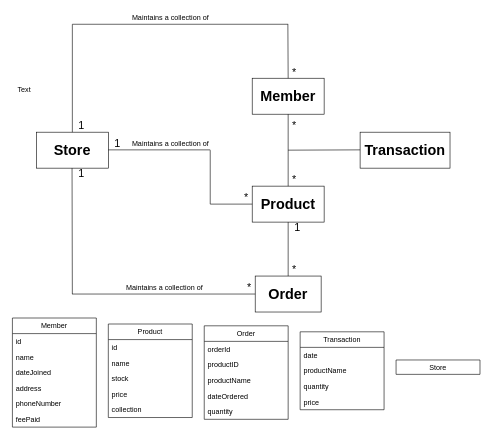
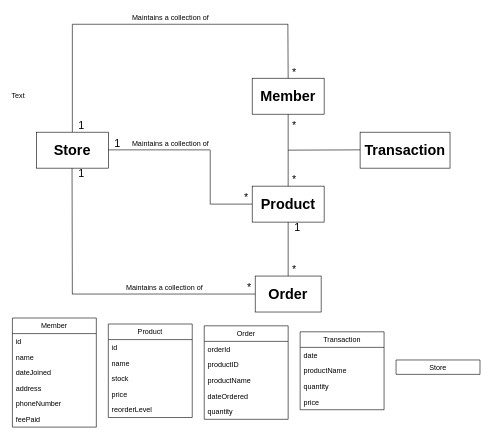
node "Text": moved (24, 90) -> (18, 96)
node "collection": label "collection" -> "reorderLevel"
